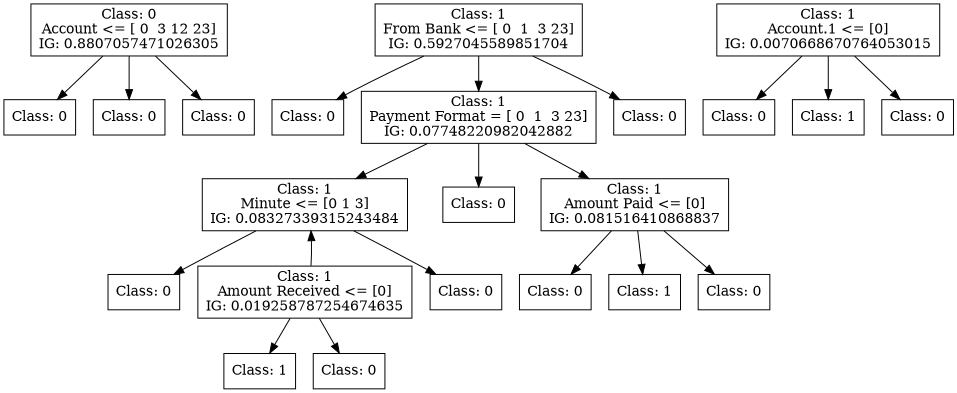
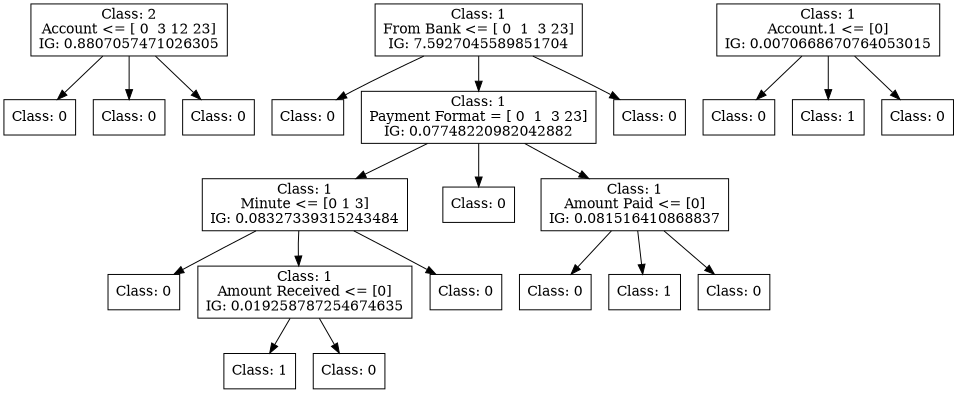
node "Class: 0 Account <= [ 0  3 12 23] IG: 0.8807057471026305": label "Class: 0 Account <= [ 0  3 12 23] IG: 0.8807057471026305" -> "Class: 2 Account <= [ 0  3 12 23] IG: 0.8807057471026305"
node "Class: 1 From Bank <= [ 0  1  3 23] IG: 0.5927045589851704": label "Class: 1 From Bank <= [ 0  1  3 23] IG: 0.5927045589851704" -> "Class: 1 From Bank <= [ 0  1  3 23] IG: 7.5927045589851704"
edge "Class: 1 Amount Received <= [0] IG: 0.019258787254674635" -> "Class: 1 Minute <= [0 1 3] IG: 0.08327339315243484": reversed
